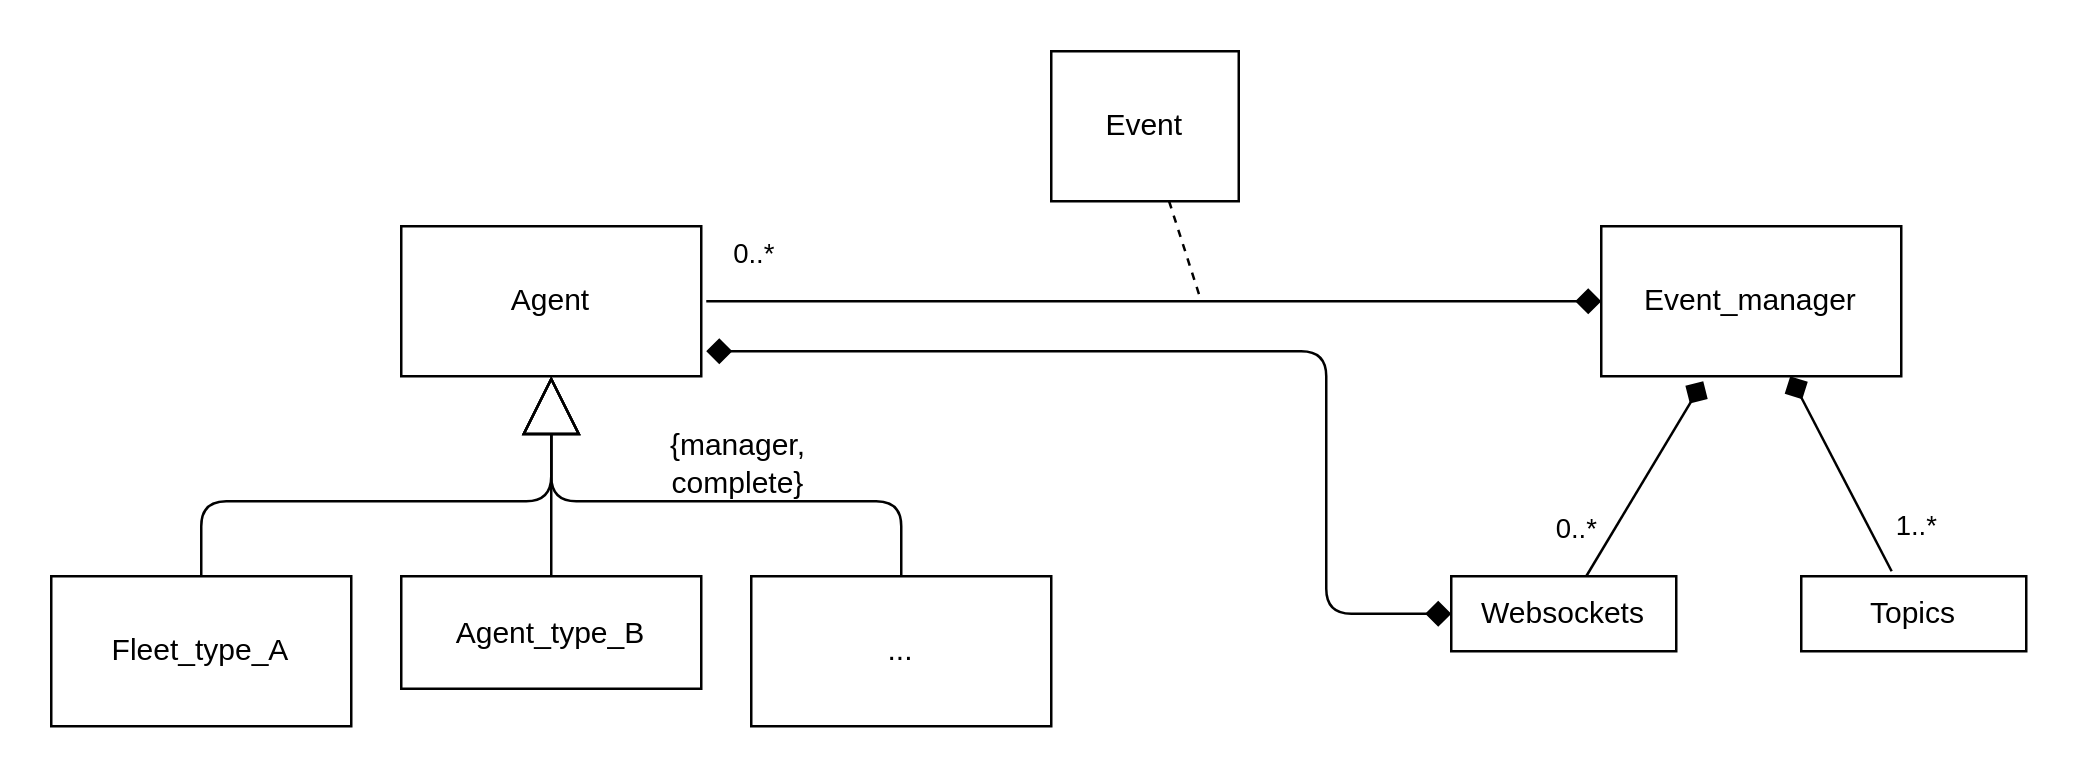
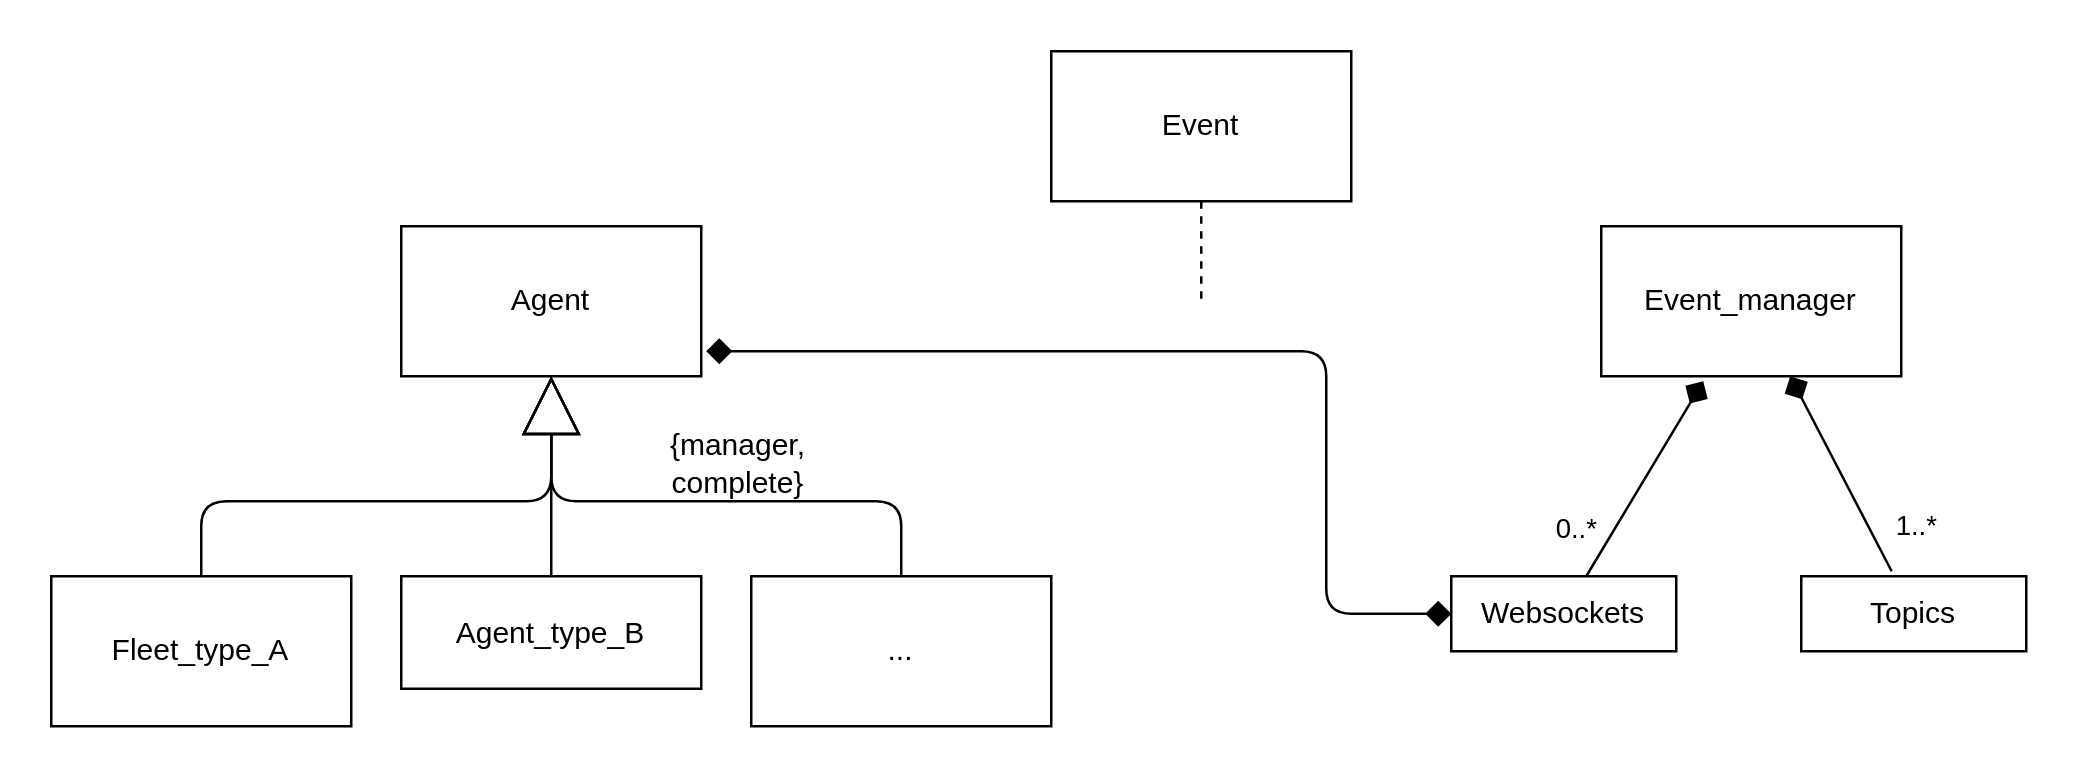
node "Event": size 188x150 -> 300x150
edge "Agent" -> "Event_manager": removed, label "0..*"
